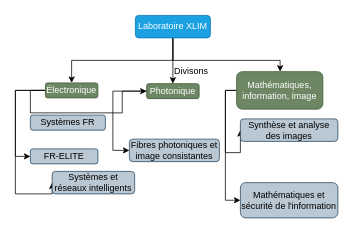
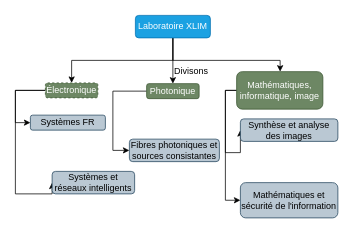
node "Électronique": style solid -> dashed
node "Mathématiques, information, image": label "Mathématiques, information, image" -> "Mathématiques, informatique, image"
edge "Électronique" -> "Photonique": now "Électronique" -> "Systèmes FR"
node "Fibres photoniques et image consistantes": label "Fibres photoniques et image consistantes" -> "Fibres photoniques et sources consistantes"
edge "Électronique" -> "FR-ELITE": removed
node "FR-ELITE": removed
